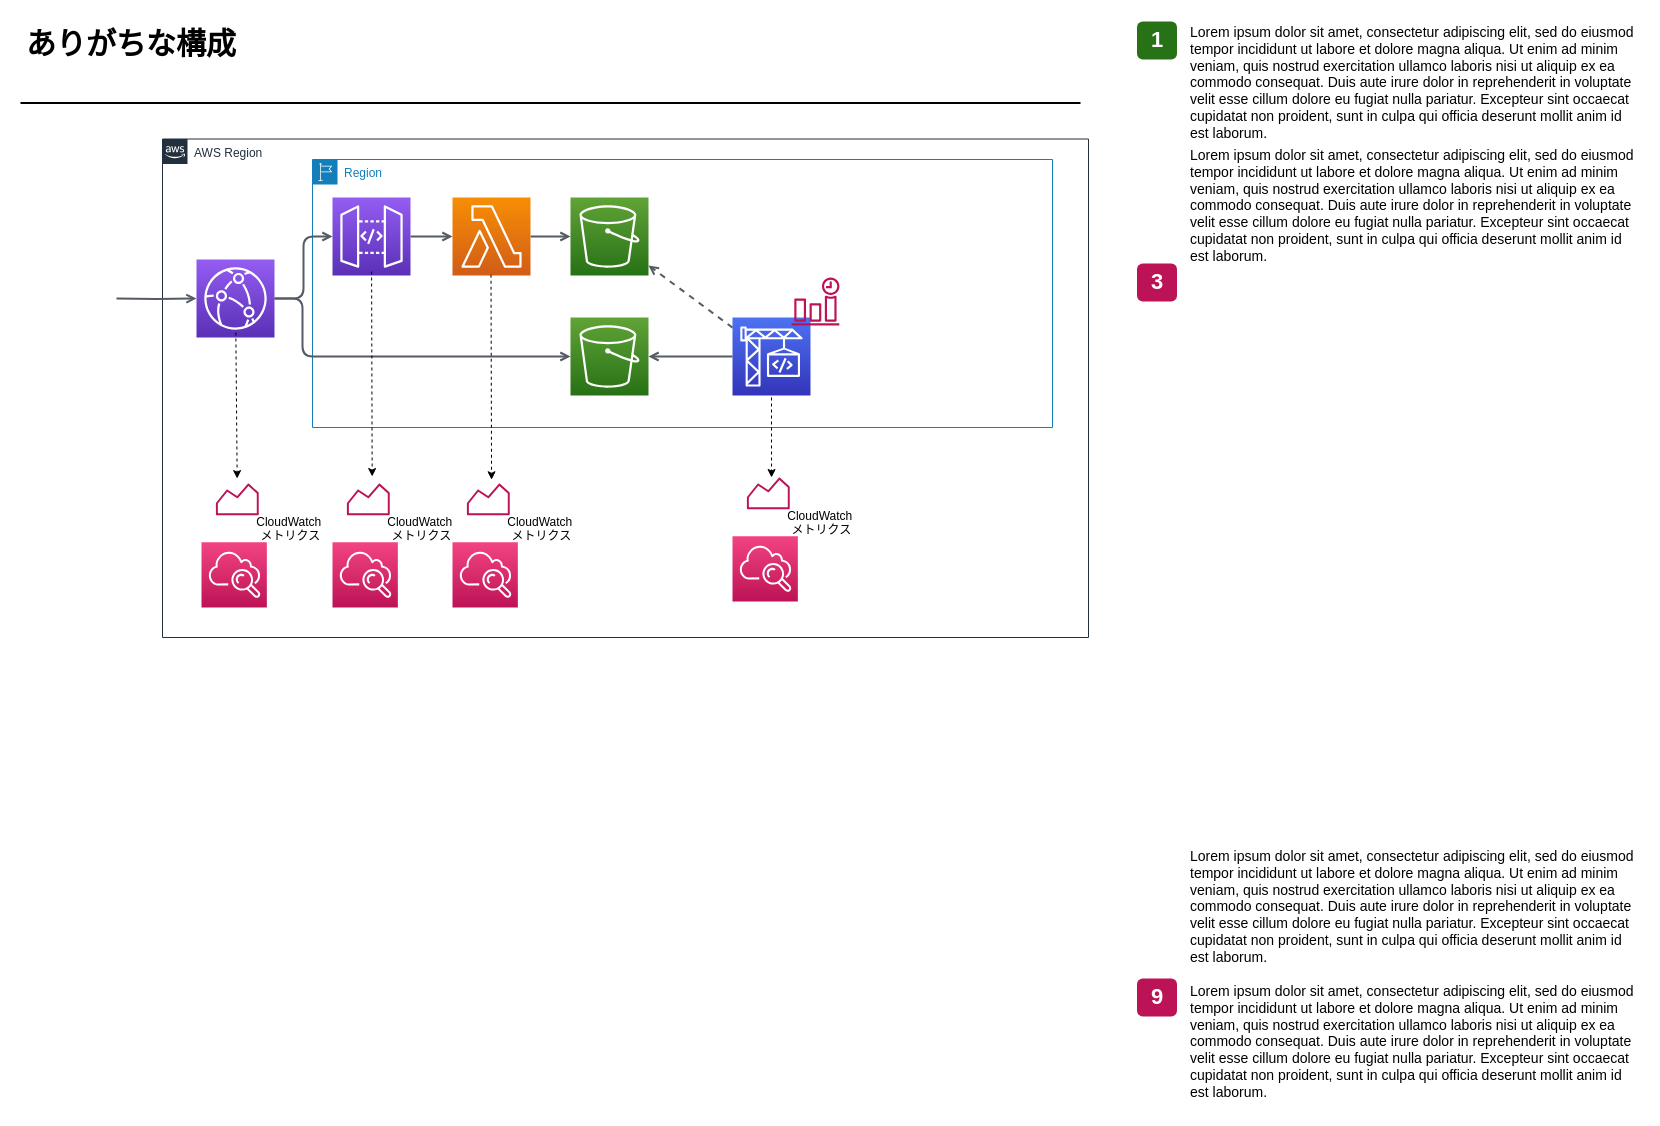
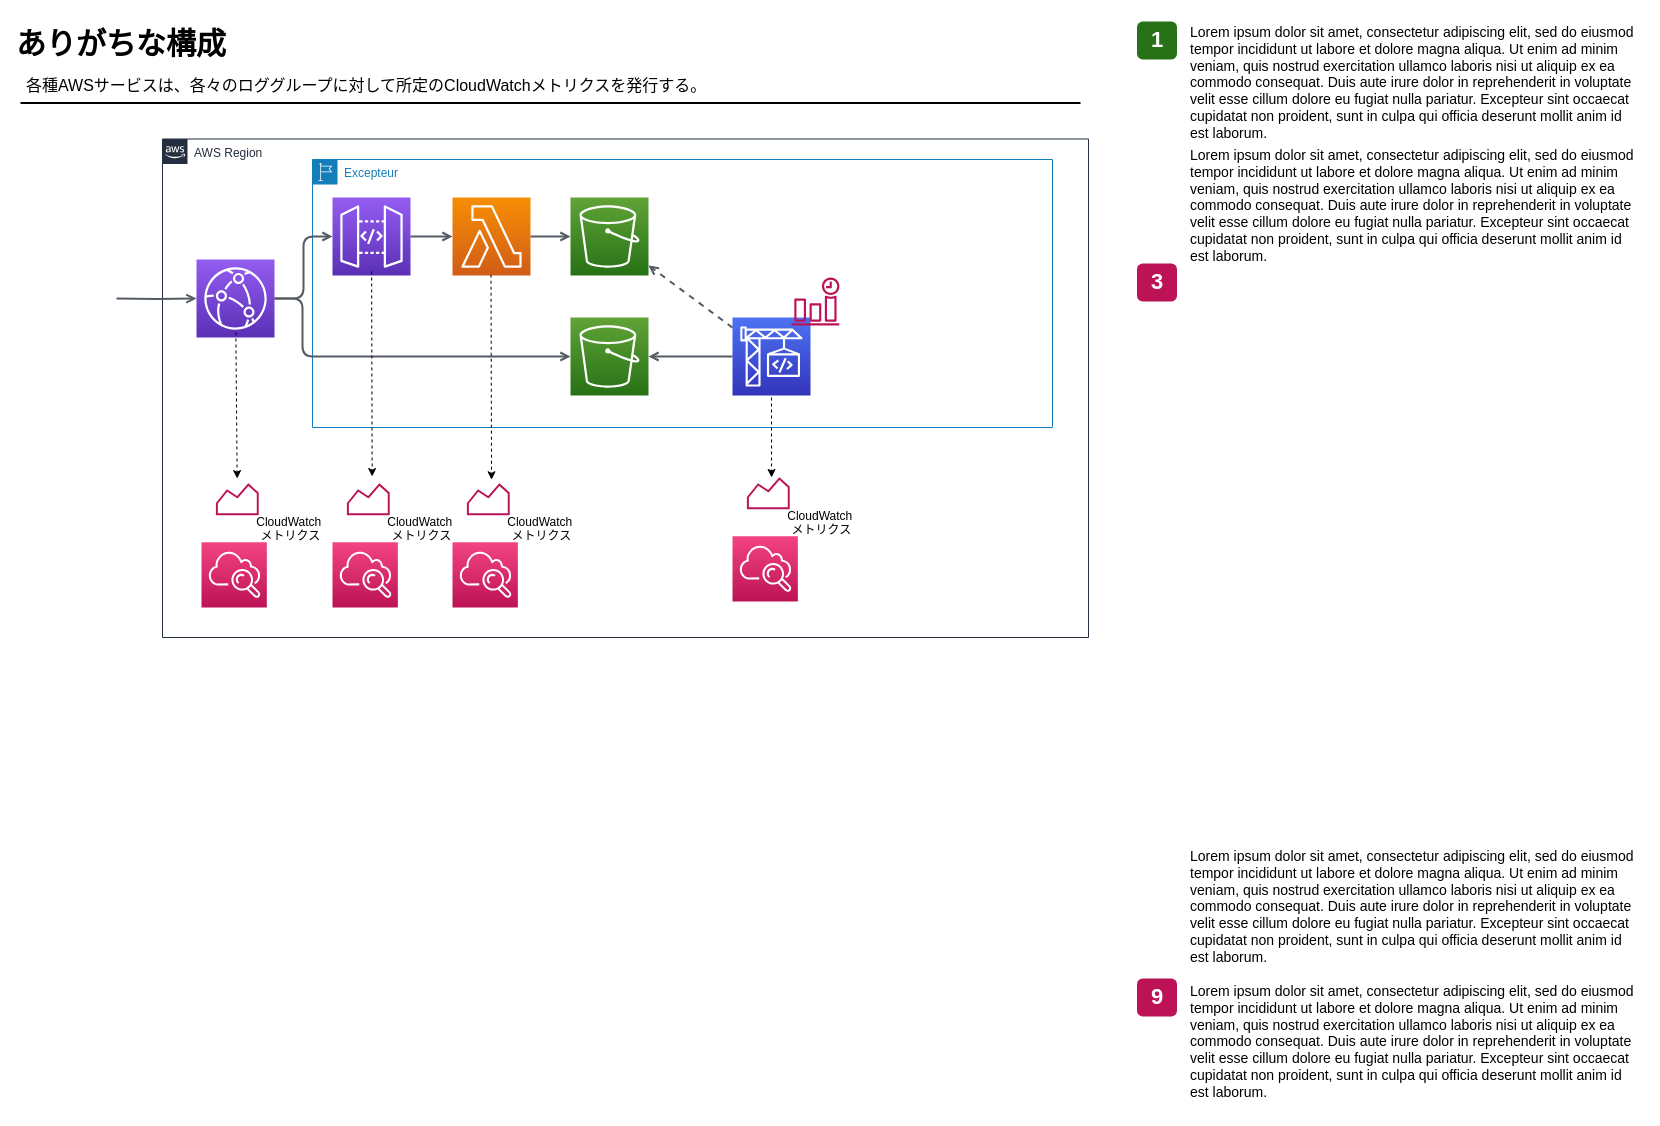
node "ありがちな構成": moved (140, 43) -> (130, 43)
node "各種AWSサービスは、各々のロググループに対して所定のCloudWatchメトリクスを発行する。": added
node "Region": label "Region" -> "Excepteur"
